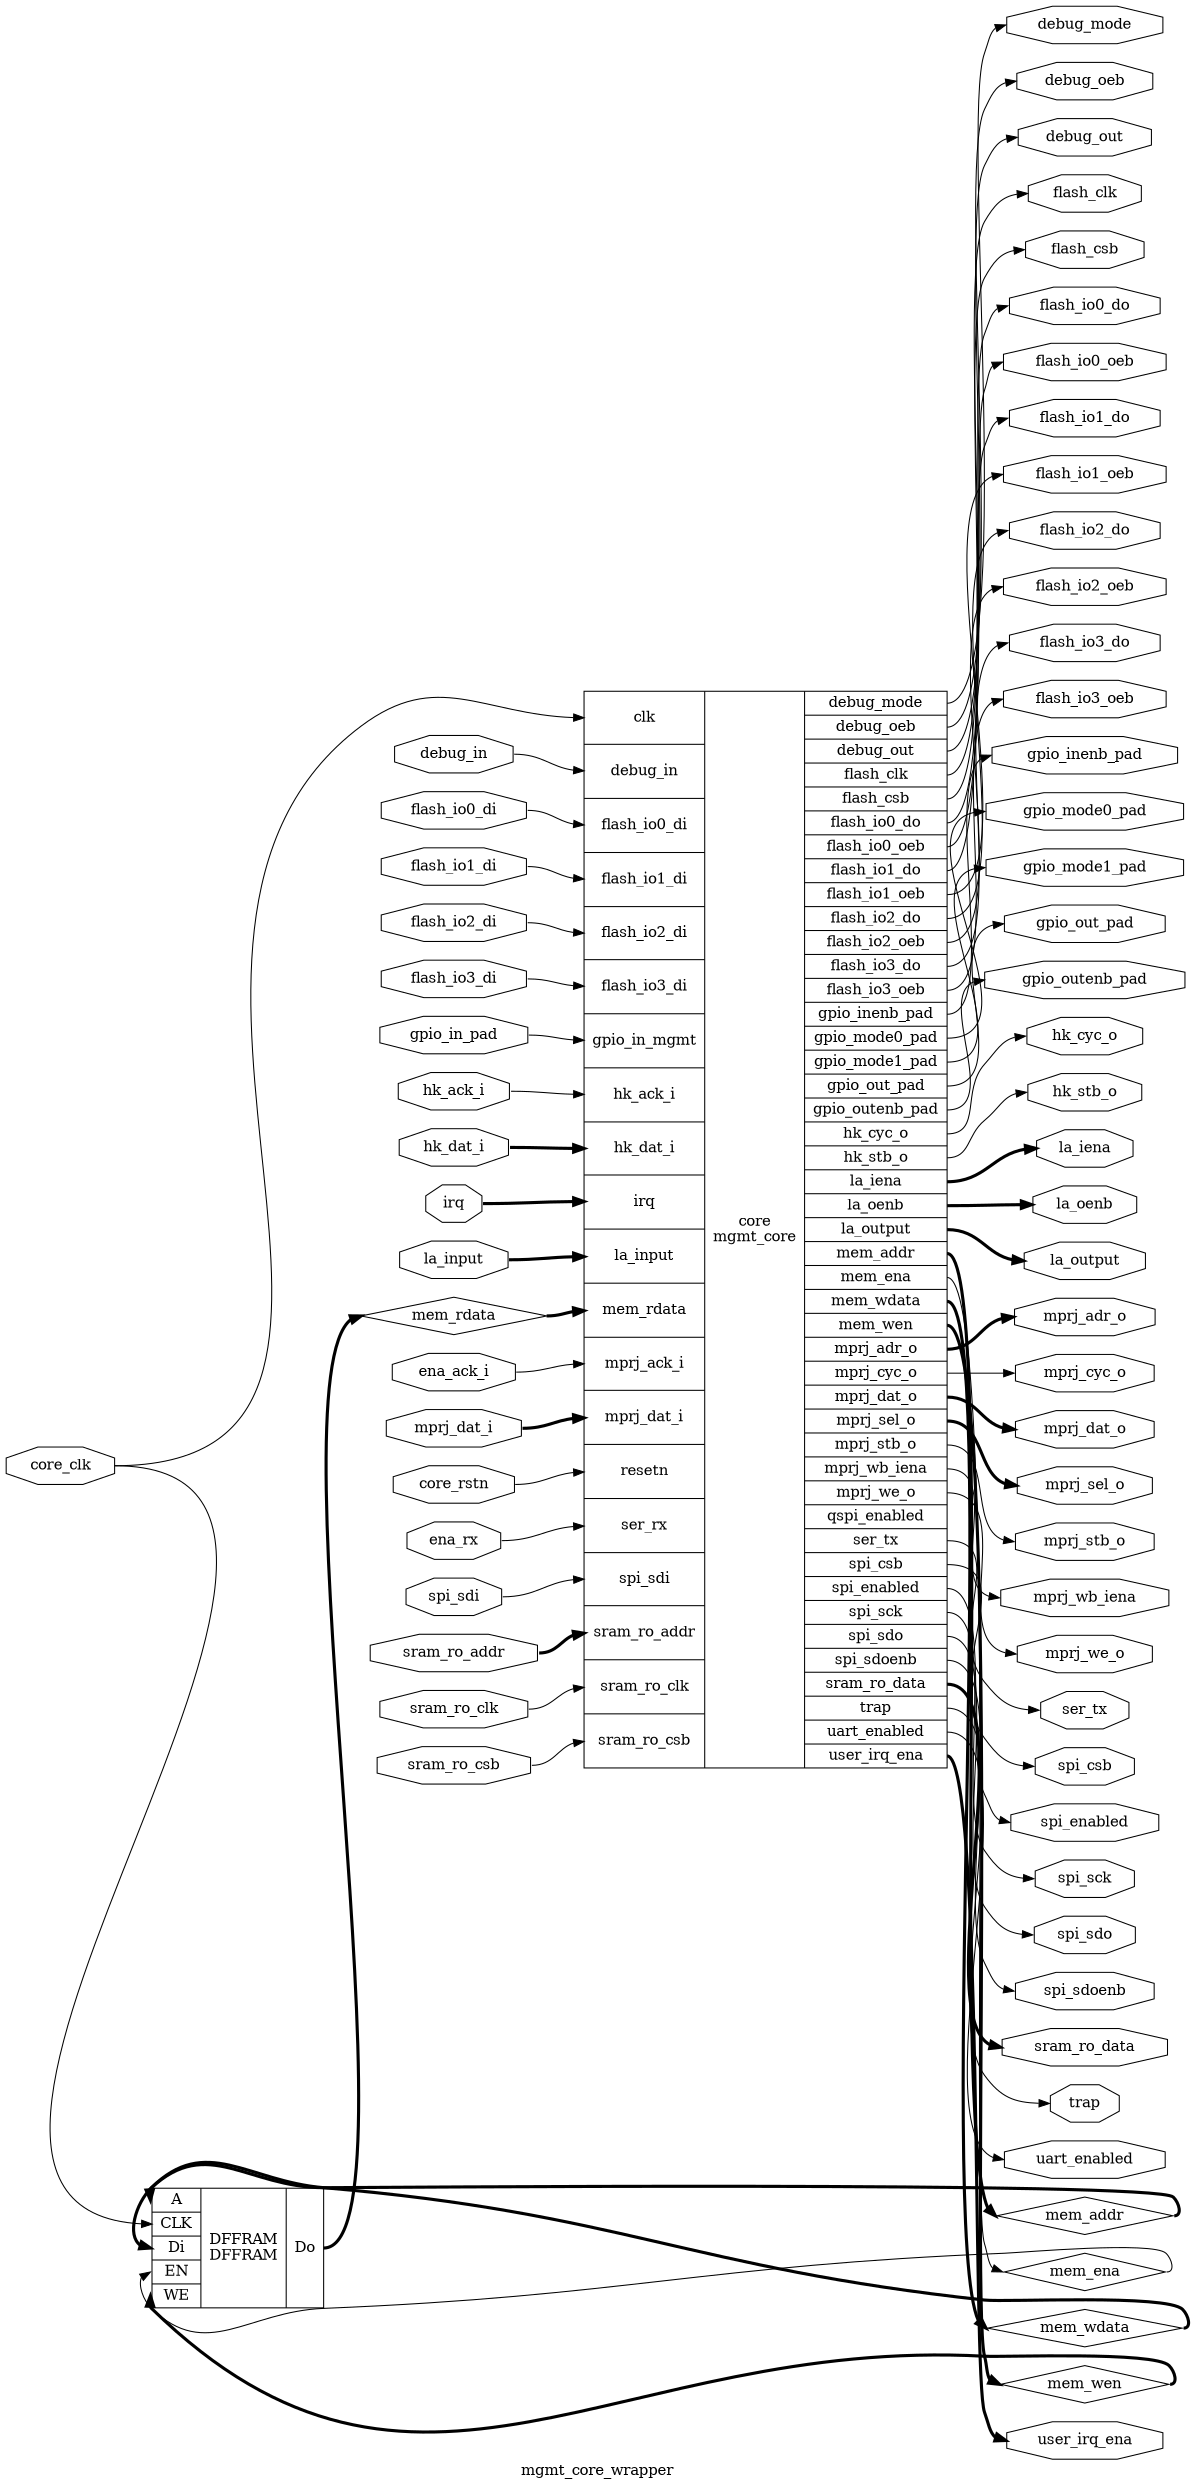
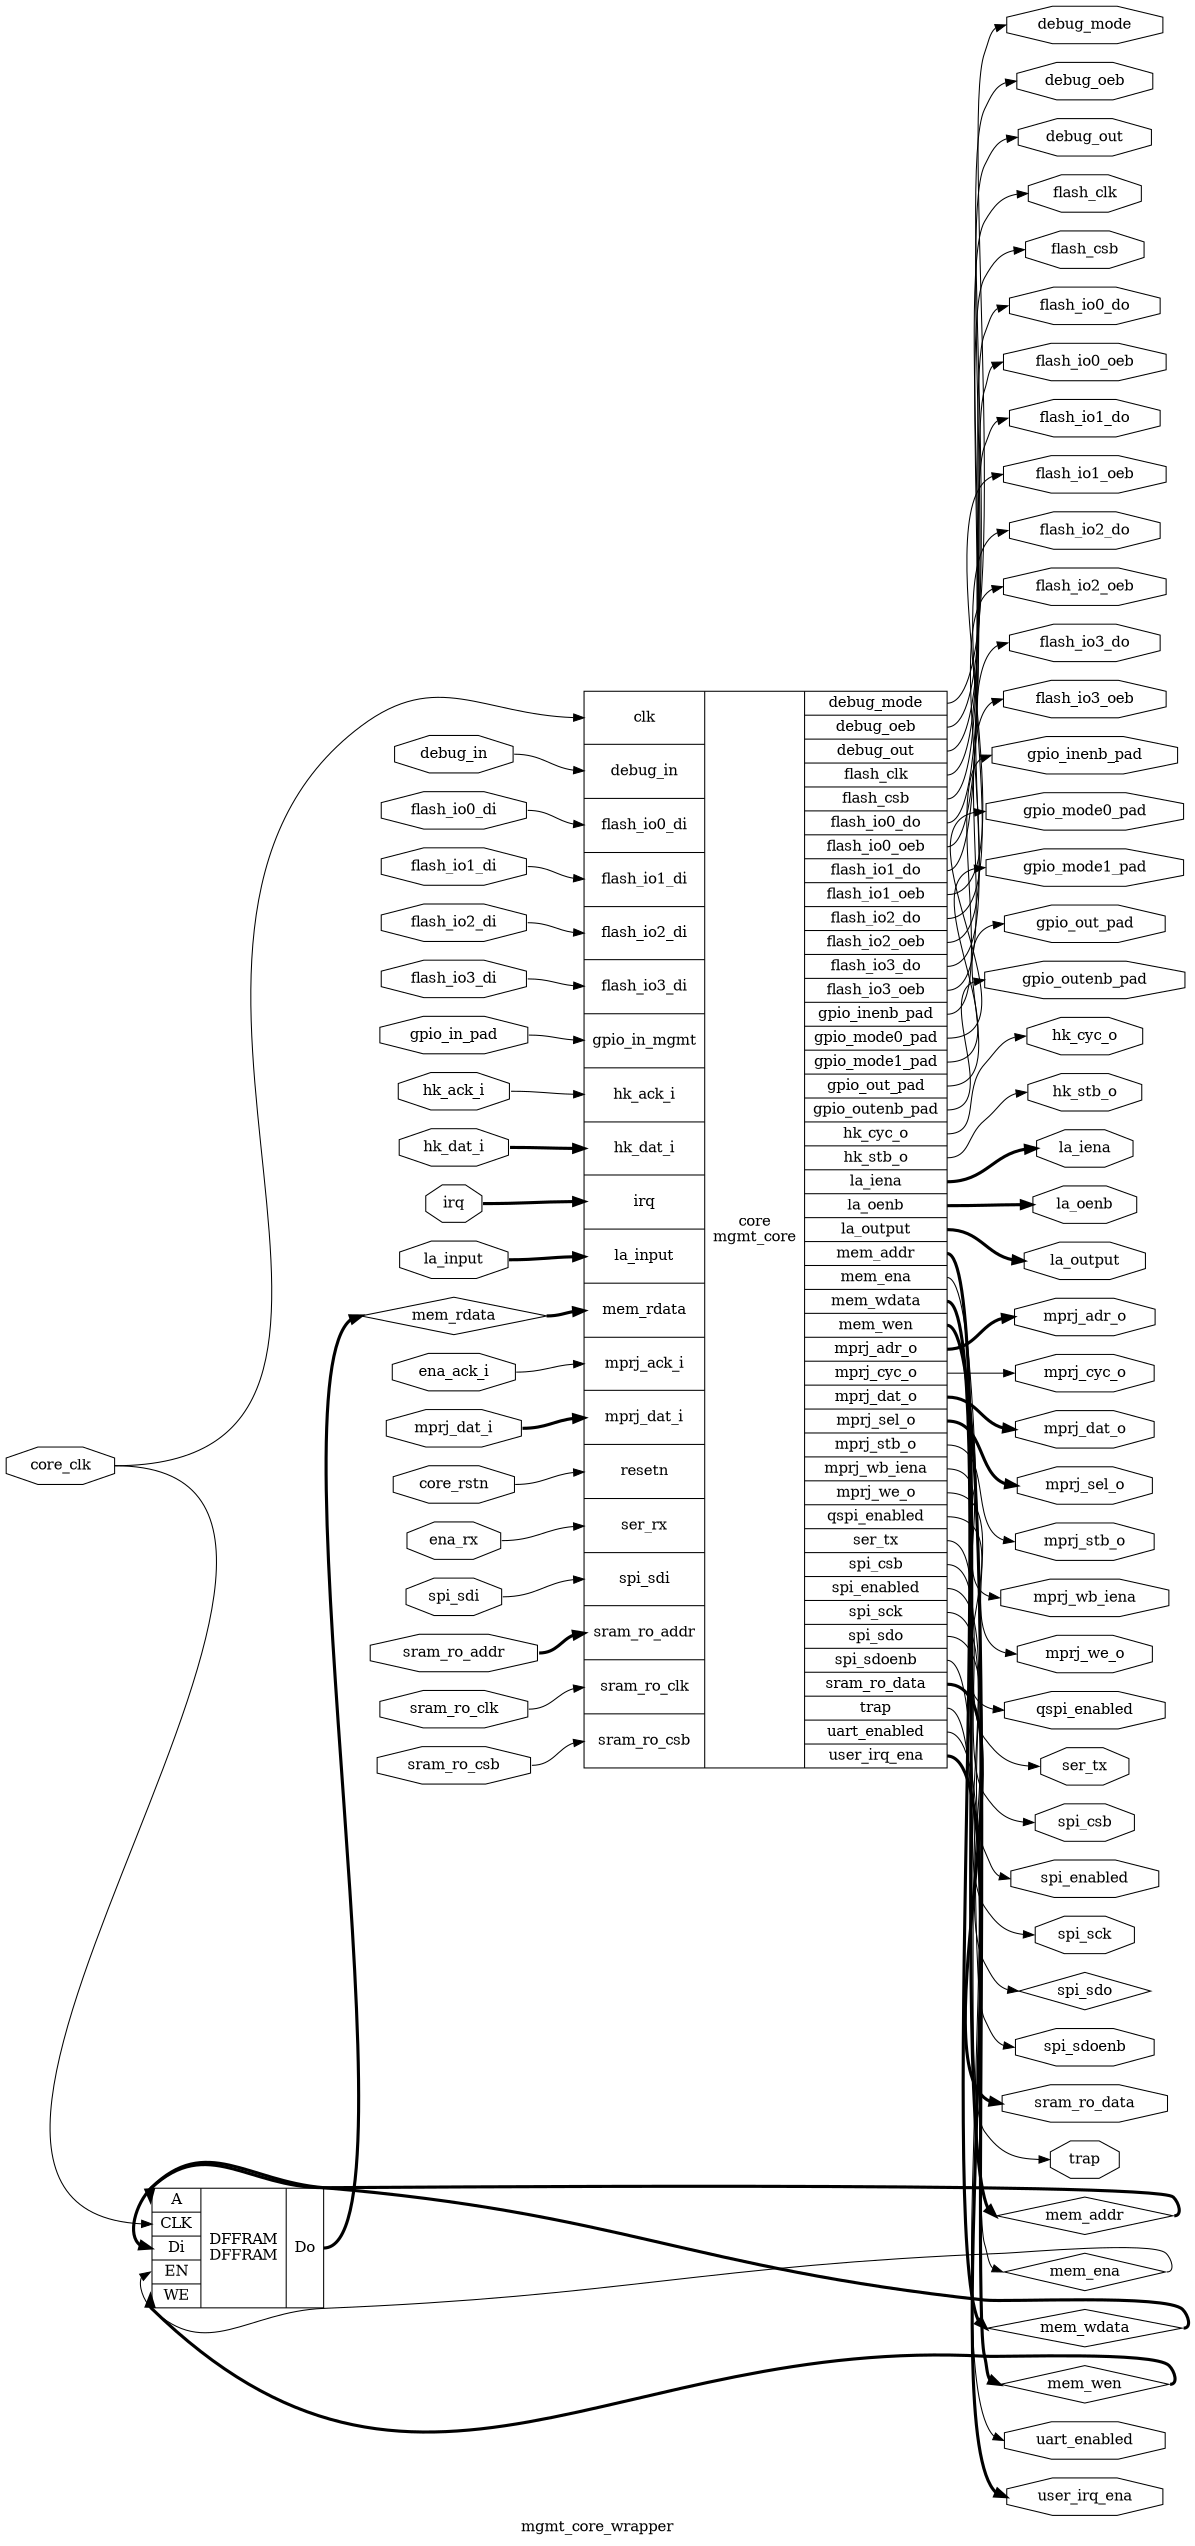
node "qspi_enabled": added
node "spi_sdo": shape octagon -> diamond
